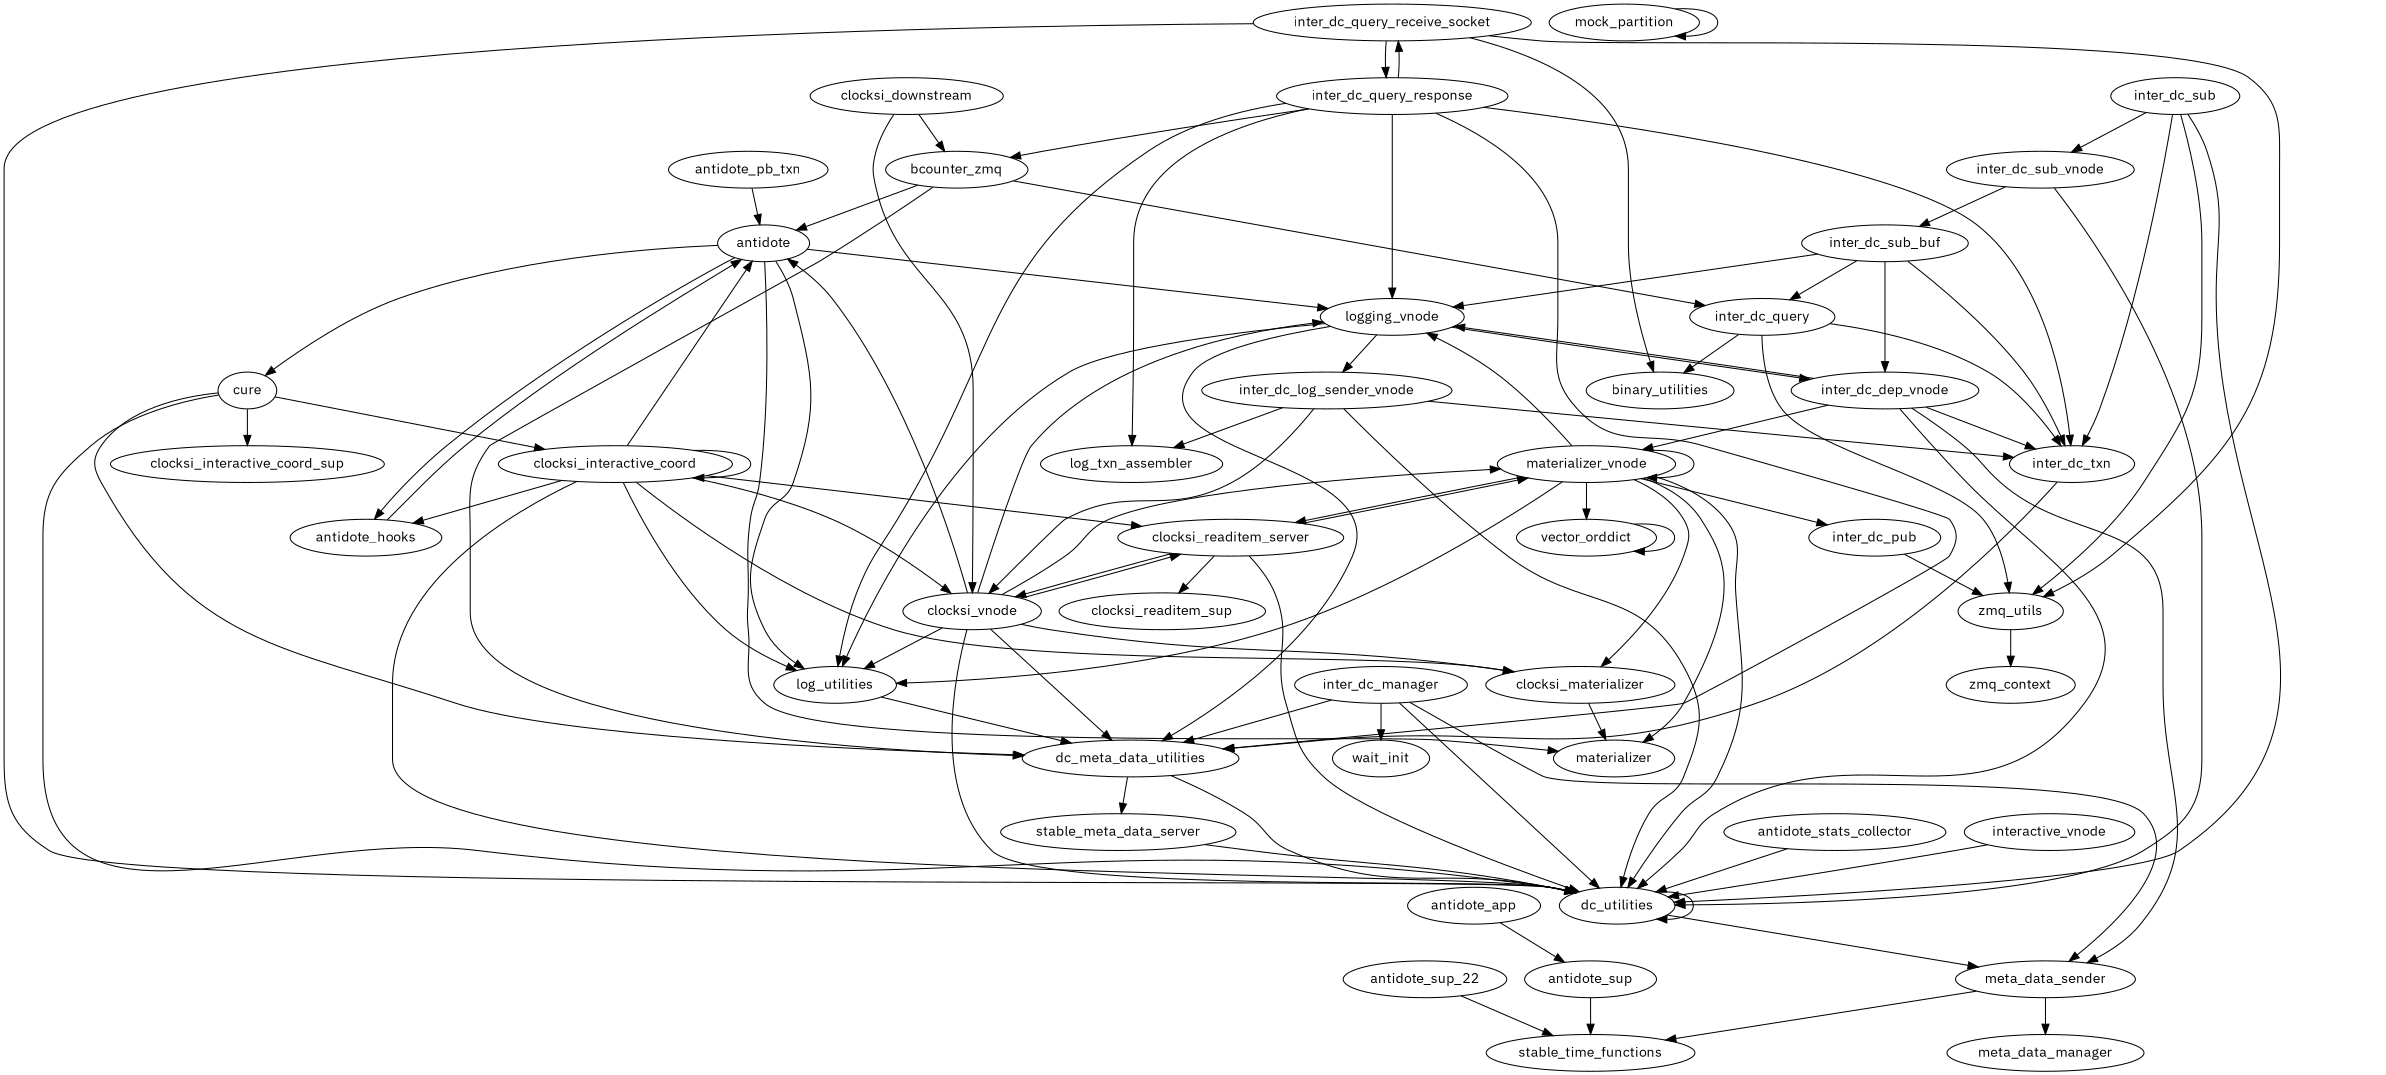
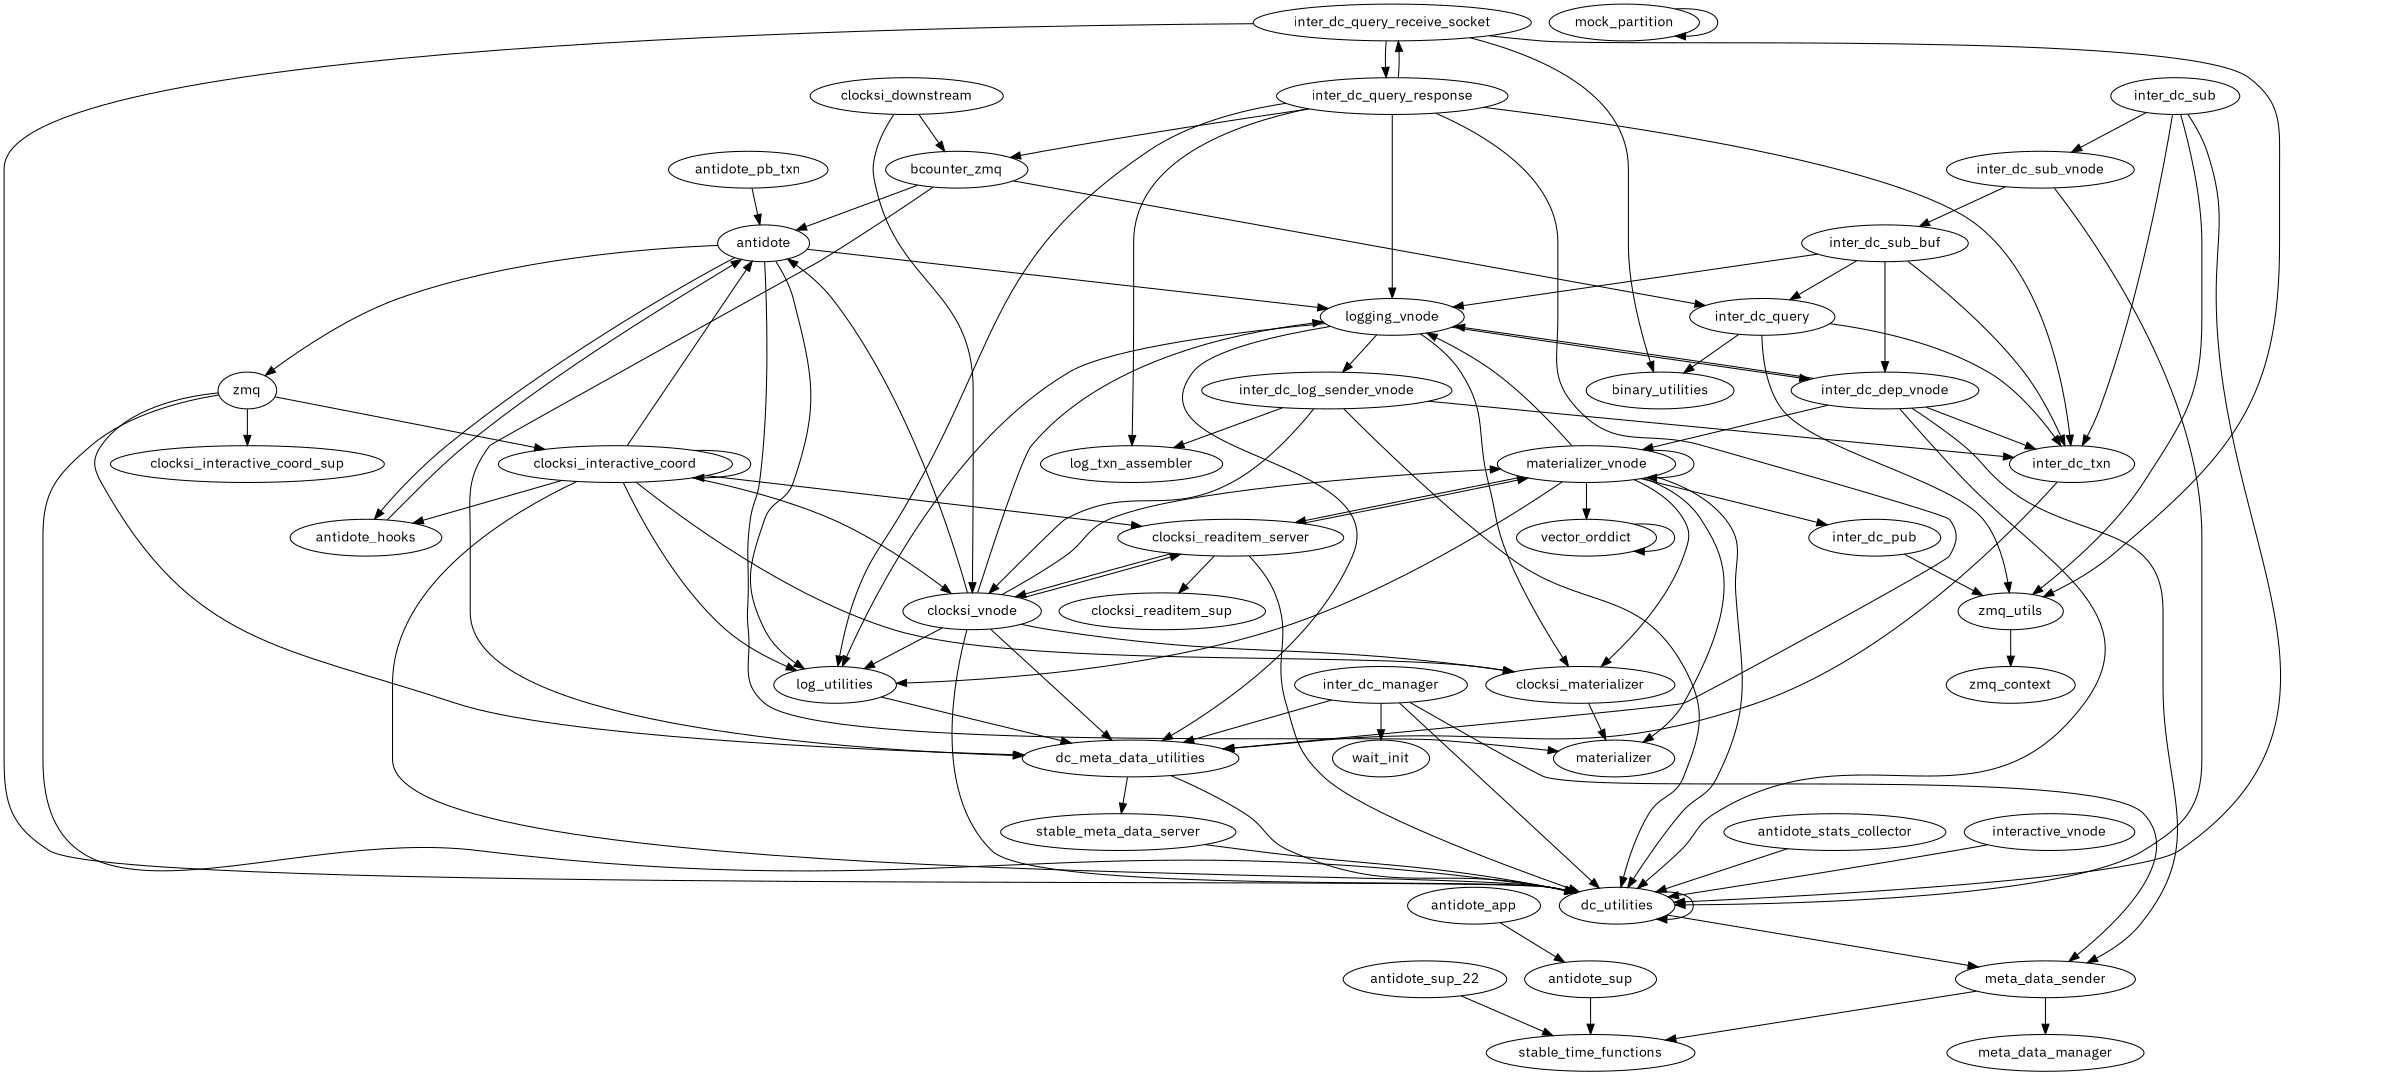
node "cure": label "cure" -> "zmq"
edge "logging_vnode" -> "clocksi_materializer": added
